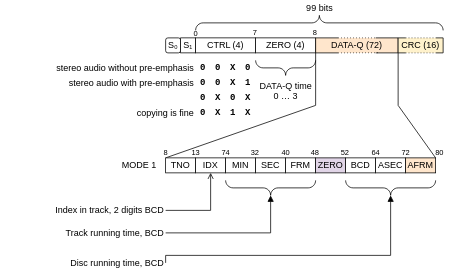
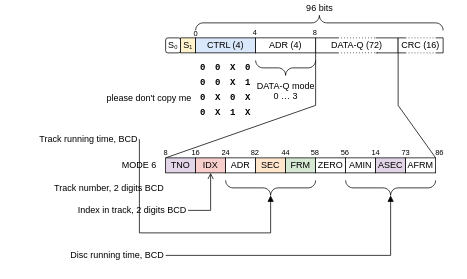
node "99 bits": label "99 bits" -> "96 bits"
node "7": label "7" -> "4"
node "S₁": fillcolor #ffffff -> #fff2cc
node "CTRL (4)": fillcolor #ffffff -> #dae8fc
node "ZERO (4)": label "ZERO (4)" -> "ADR (4)"
node "DATA-Q (72)": fillcolor #ffe6cc -> #ffffff
node "CRC (16)": fillcolor #fff2cc -> #ffffff
node "stereo audio without pre-emphasis": removed
node "stereo audio with pre-emphasis": removed
node "DATA-Q time 0 … 3": label "DATA-Q time 0 … 3" -> "DATA-Q mode 0 … 3"
node "please don't copy me": added
node "copying is fine": removed
node "13": label "13" -> "16"
node "74": label "74" -> "24"
node "32": label "32" -> "82"
node "40": label "40" -> "44"
node "48": label "48" -> "58"
node "52": label "52" -> "56"
node "64": label "64" -> "14"
node "72": label "72" -> "73"
node "80": label "80" -> "86"
node "MODE 1": label "MODE 1" -> "MODE 6"
node "TNO": fillcolor #ffffff -> #e1d5e7
node "IDX": fillcolor #ffffff -> #f8cecc
node "MIN": label "MIN" -> "ADR"
node "SEC": fillcolor #ffffff -> #ffe6cc
node "FRM": fillcolor #ffffff -> #d5e8d4
node "ZERO": fillcolor #e1d5e7 -> #ffffff
node "BCD": label "BCD" -> "AMIN"
node "ASEC": fillcolor #ffffff -> #e1d5e7
node "AFRM": fillcolor #ffe6cc -> #ffffff
node "Track number, 2 digits BCD": added
node "Index in track, 2 digits BCD": moved (109, 210) -> (132, 210)
node "Track running time, BCD": moved (109, 233) -> (83, 139)
node "Disc running time, BCD": moved (109, 263) -> (109, 255)
